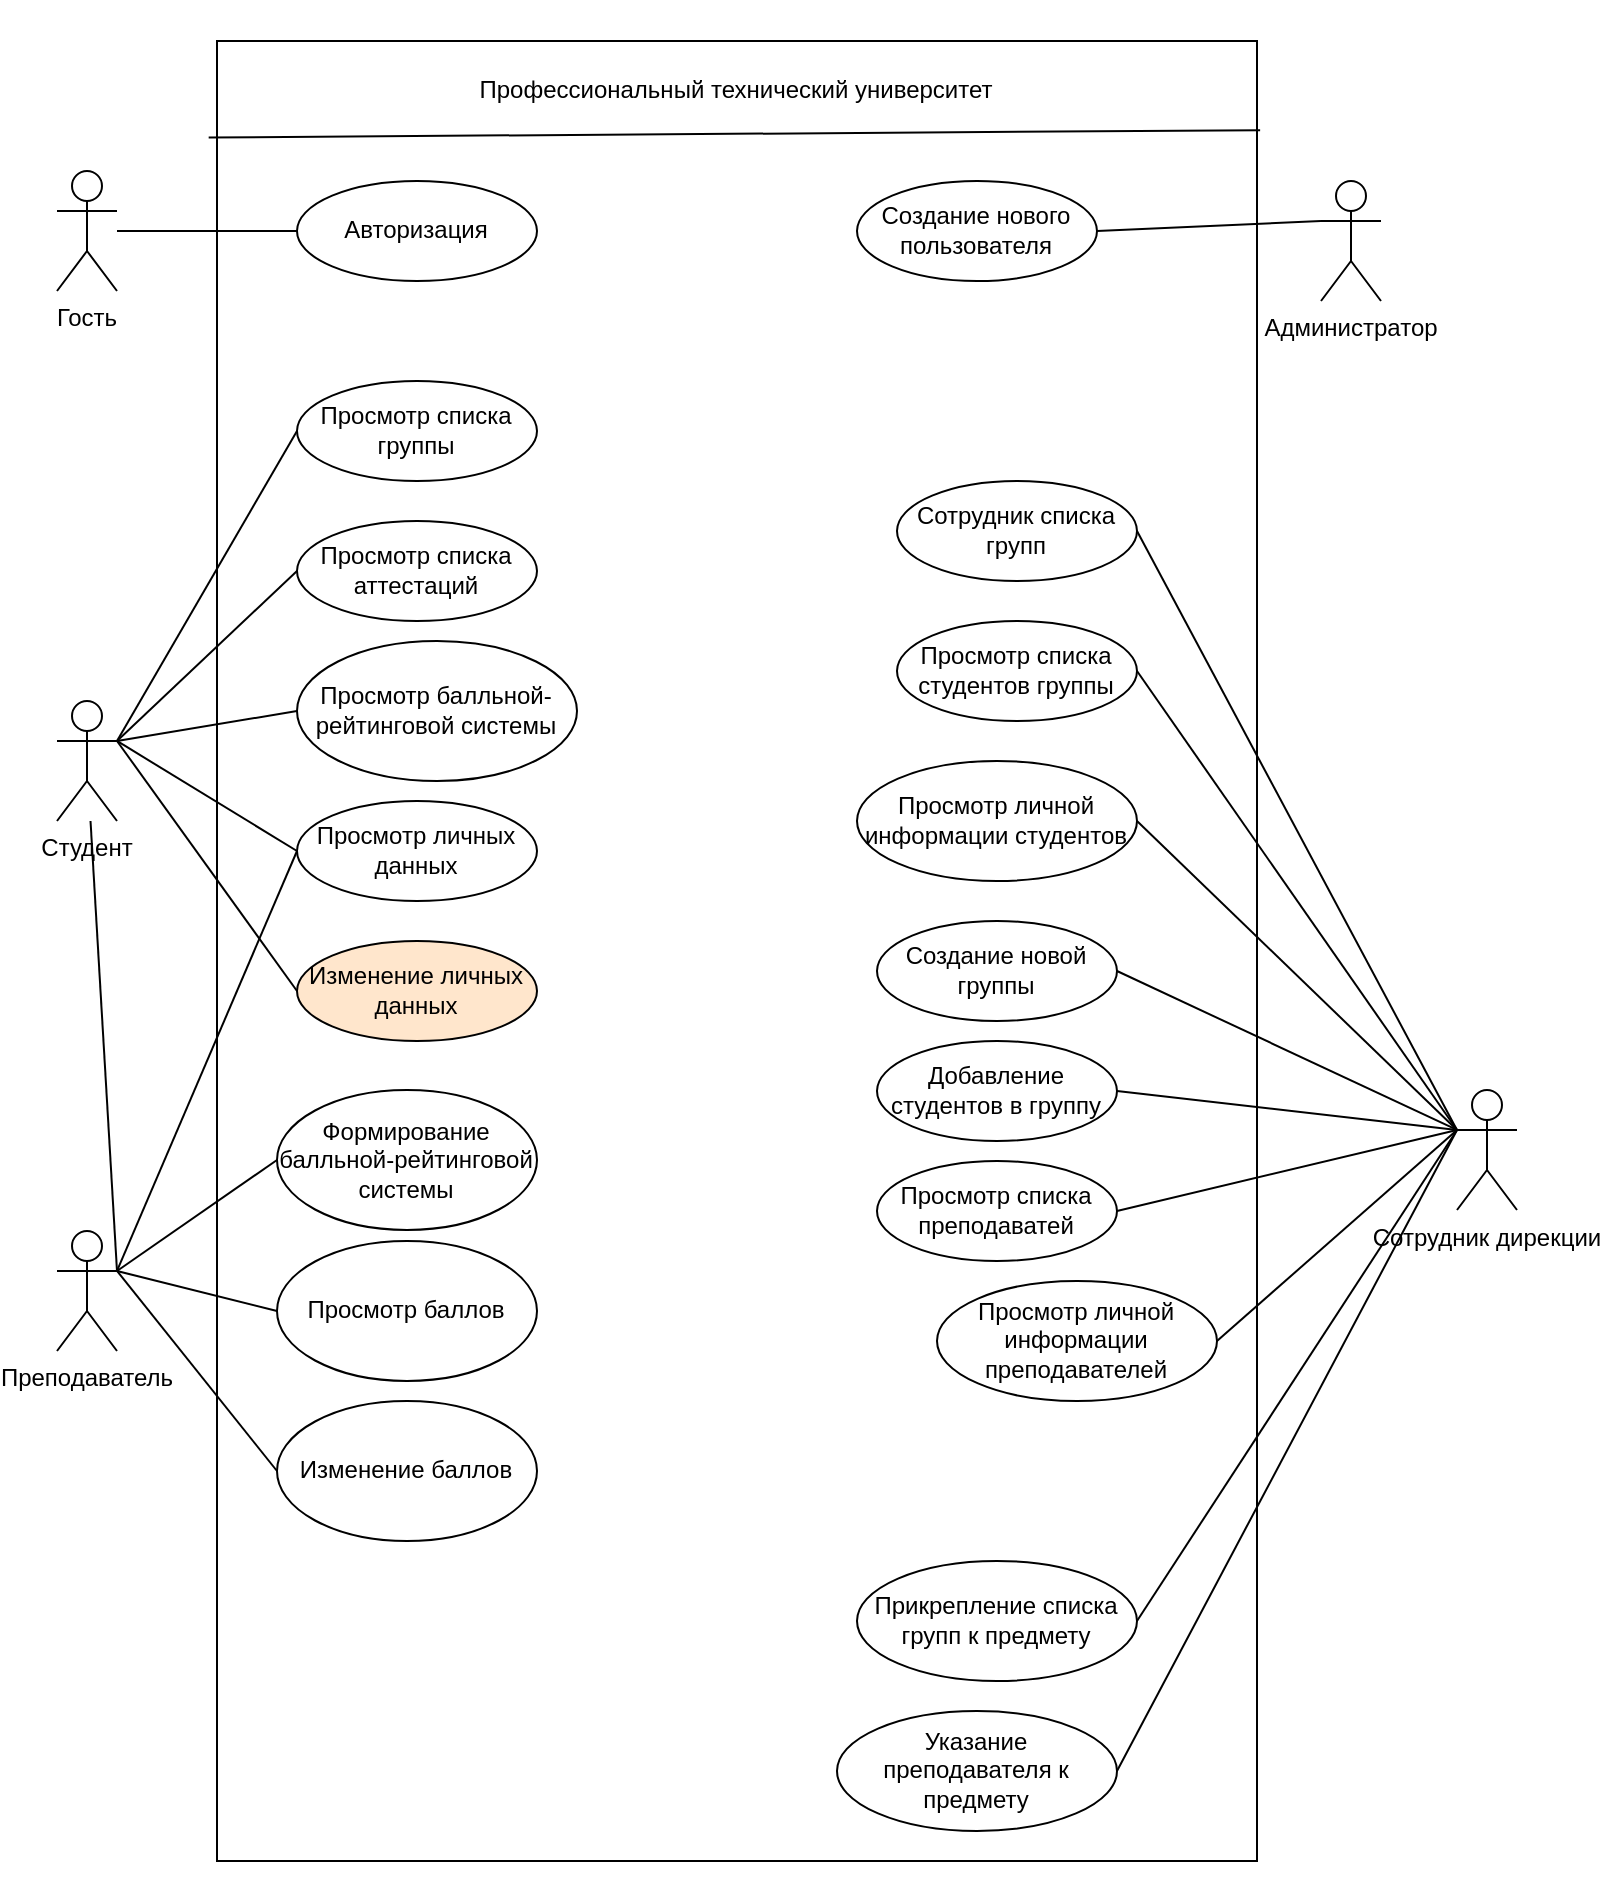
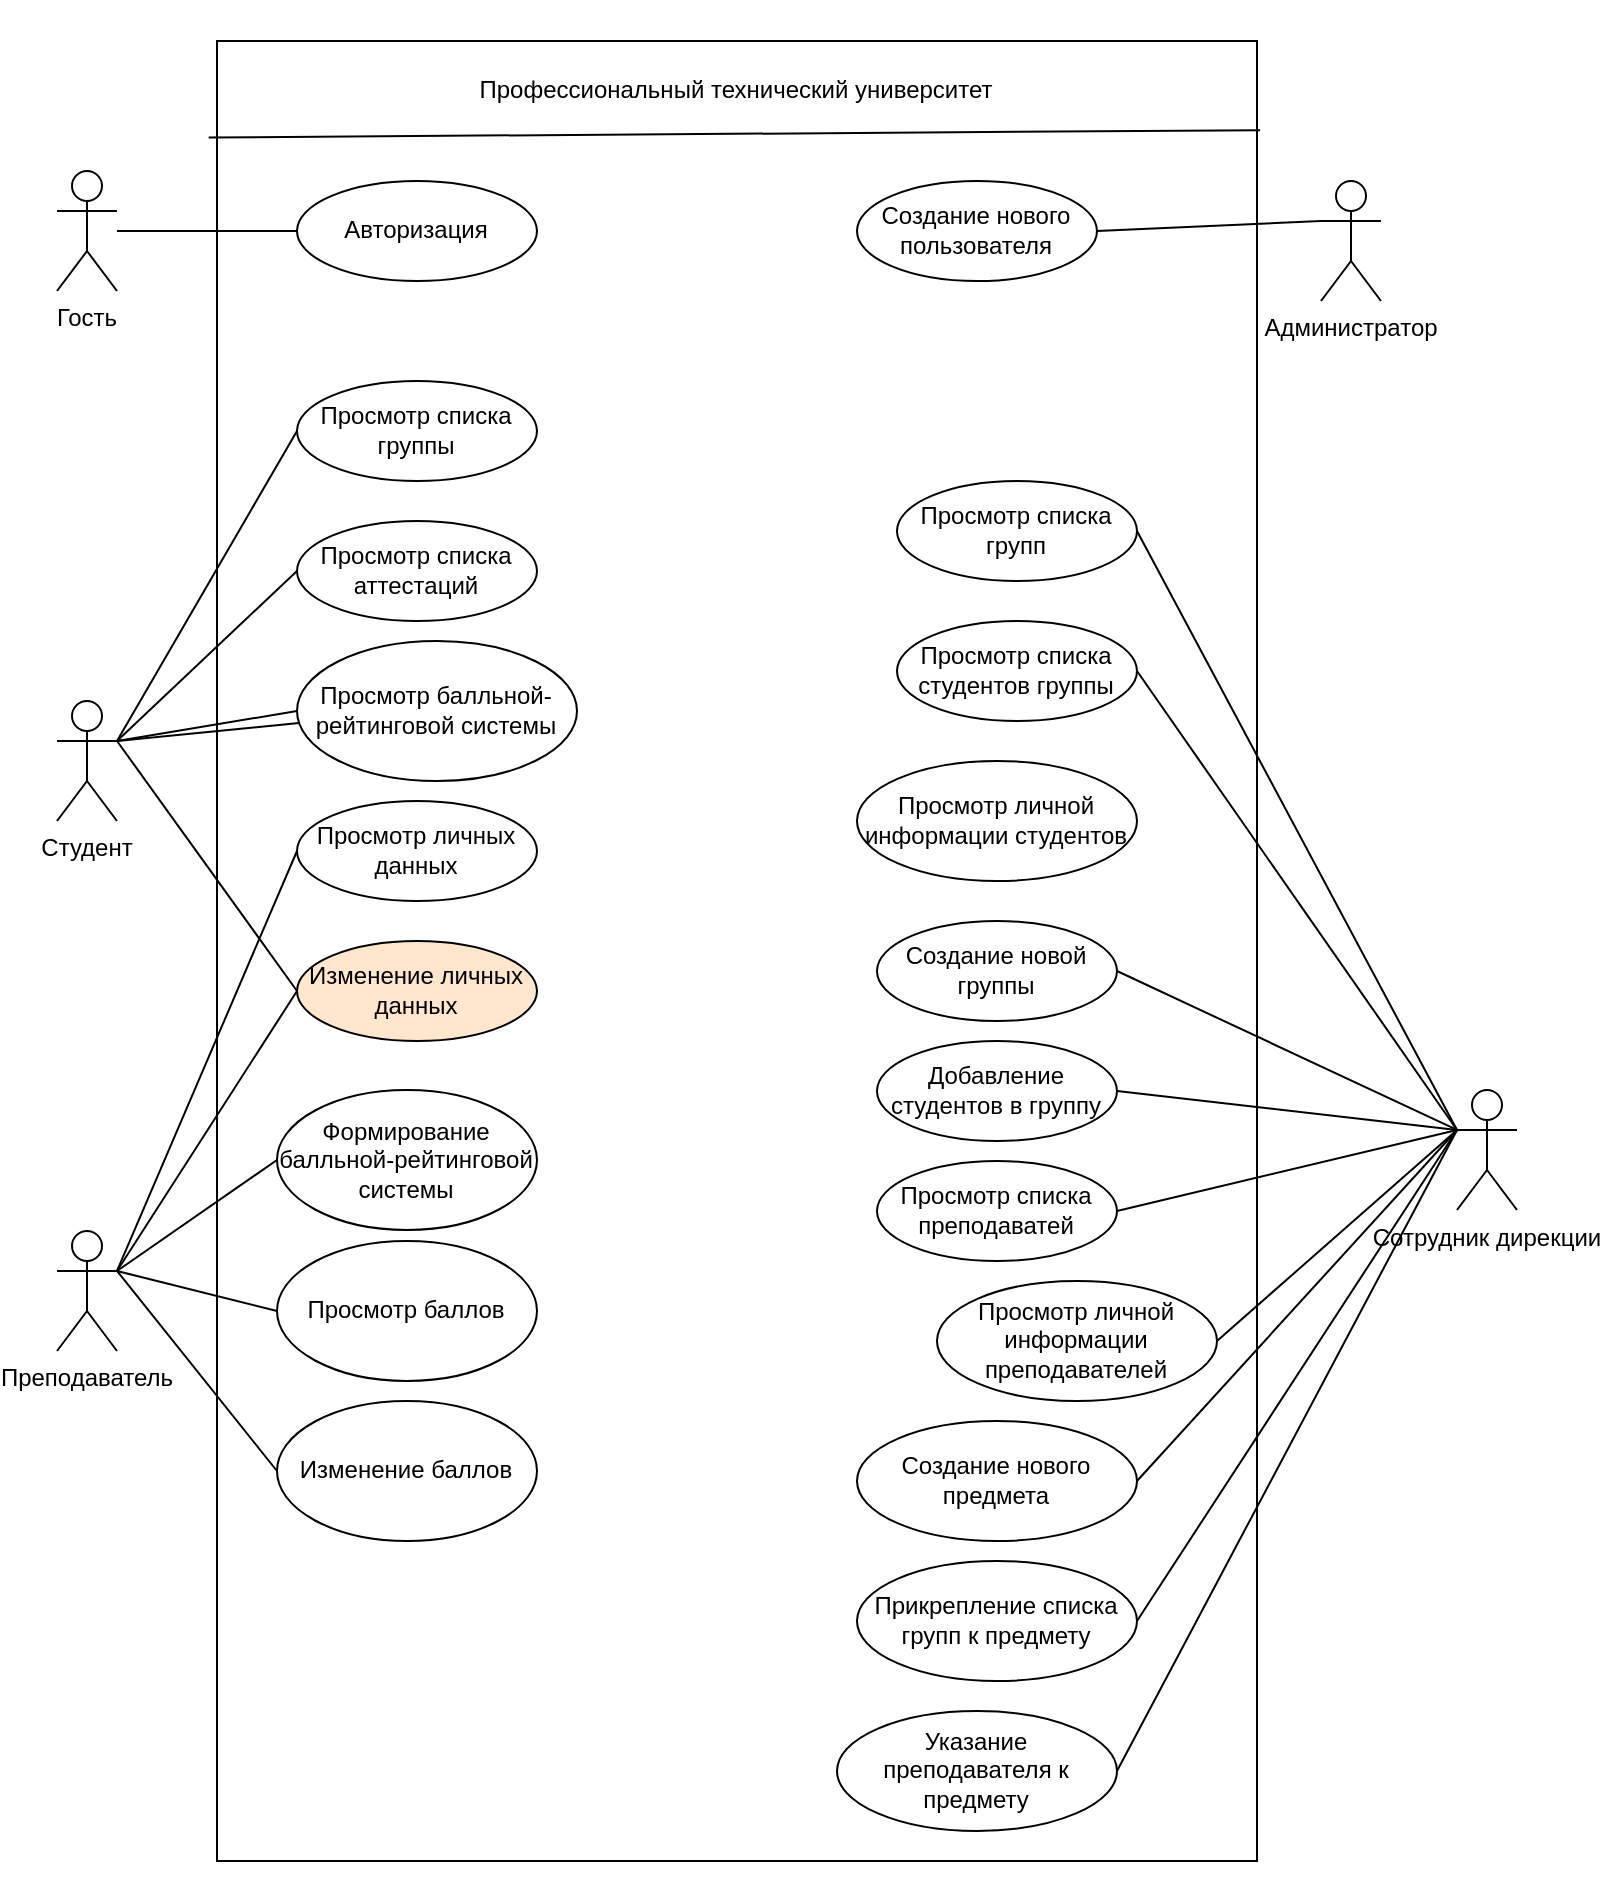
node "Сотрудник списка групп": label "Сотрудник списка групп" -> "Просмотр списка групп"
edge "Студент" -- "Просмотр личных данных": now "Студент" -- "Просмотр балльной-рейтинговой системы"
edge "Просмотр личной информации студентов" -- "Сотрудник дирекции": removed
edge "Студент" -- "Преподаватель": now "Изменение личных данных" -- "Преподаватель"
edge "Сотрудник дирекции" -- "Создание нового предмета": added
node "Создание нового предмета": added
